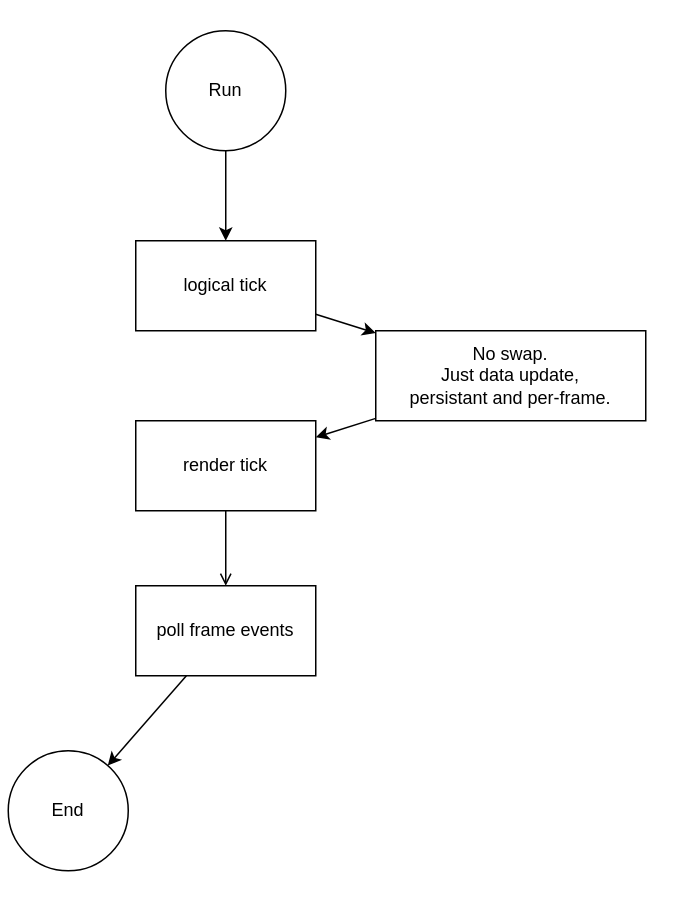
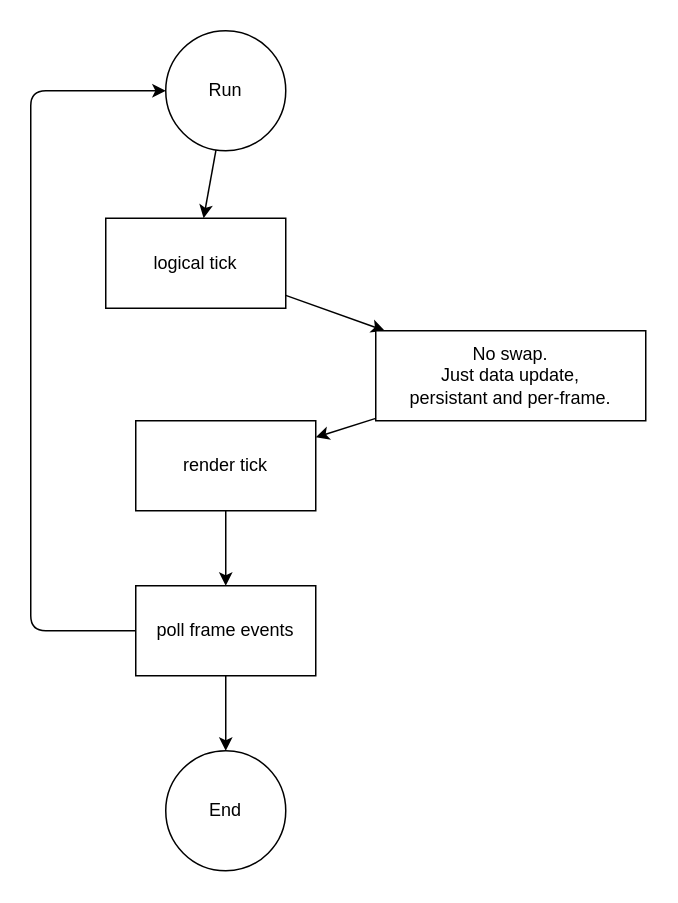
node "logical tick": moved (226, 286) -> (196, 263)
edge "poll frame events" -> "Run": added
edge "render tick" -> "poll frame events": arrowhead open -> classic
node "End": moved (68, 811) -> (226, 811)
